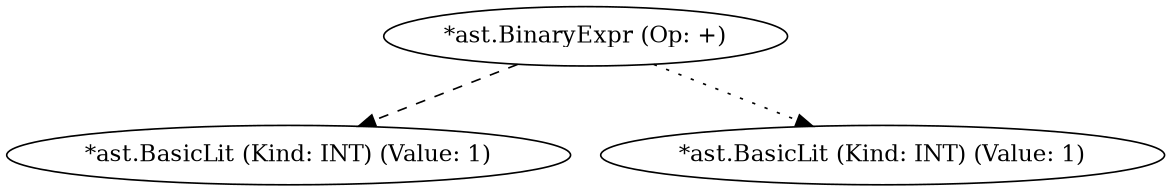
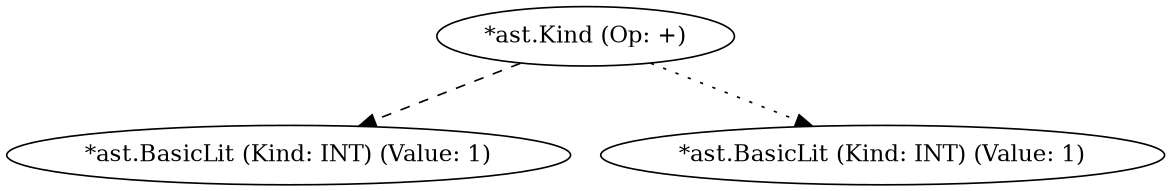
node "*ast.BinaryExpr (Op: +)": label "*ast.BinaryExpr (Op: +)" -> "*ast.Kind (Op: +)"
